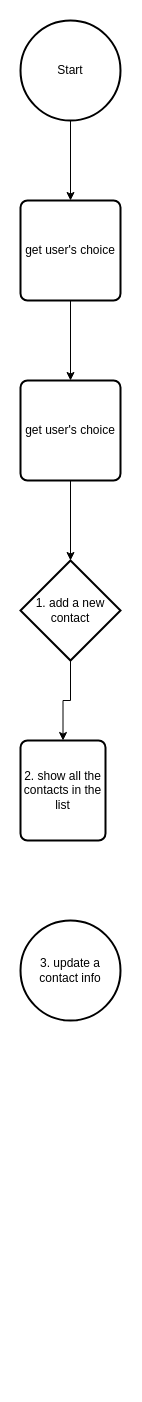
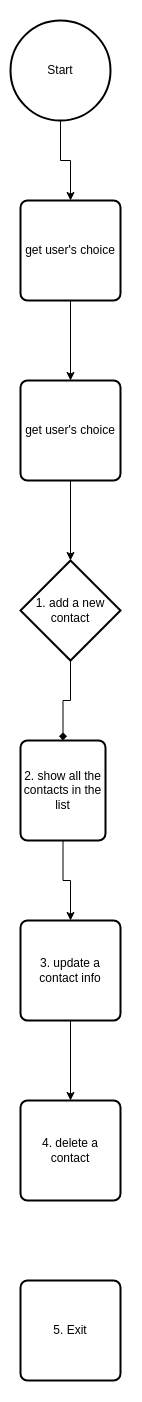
node "Start": moved (71, 71) -> (61, 71)
edge "1. add a new contact" -> "2. show all the contacts in the list": arrowhead classic -> diamond
edge "2. show all the contacts in the list" -> "3. update a contact info": added
node "3. update a contact info": shape ellipse -> rounded rectangle
edge "3. update a contact info" -> "4. delete a contact": added
node "4. delete a contact": added
node "5. Exit": added
